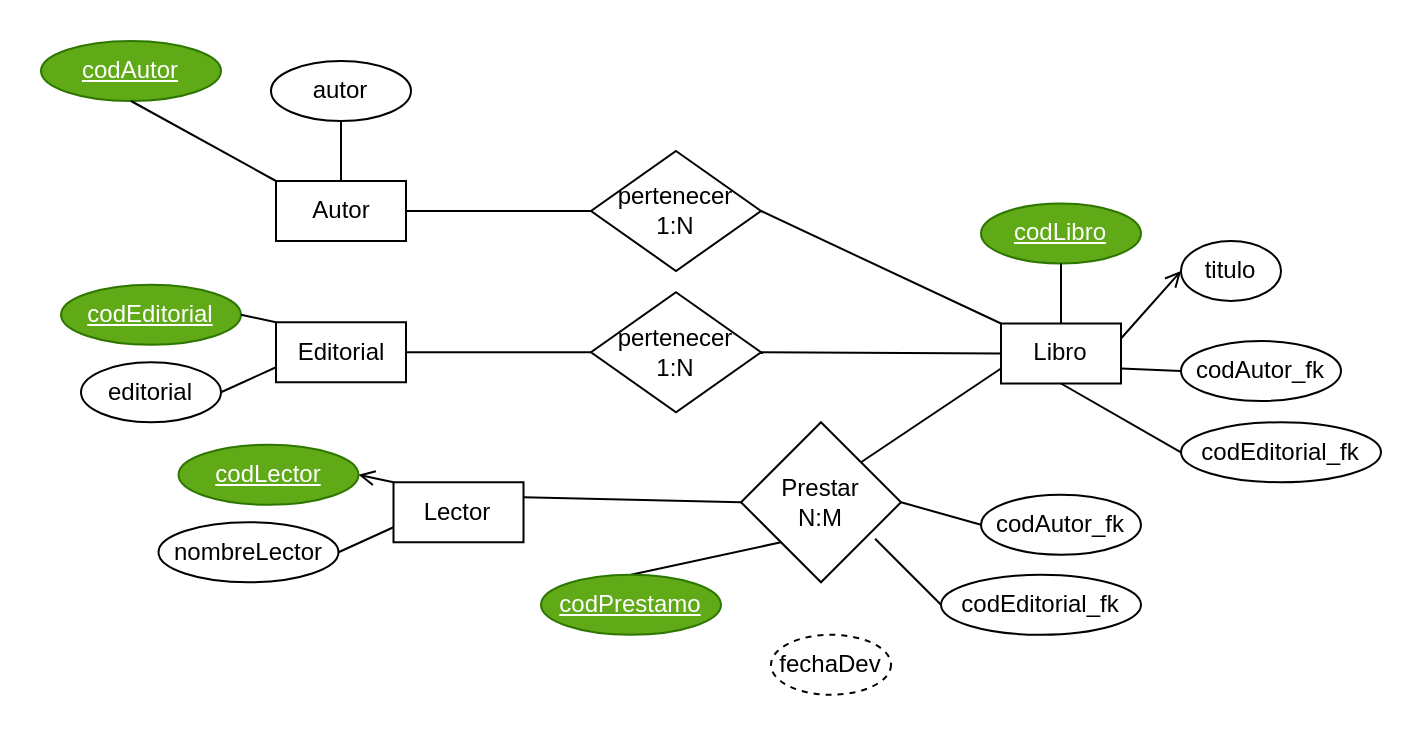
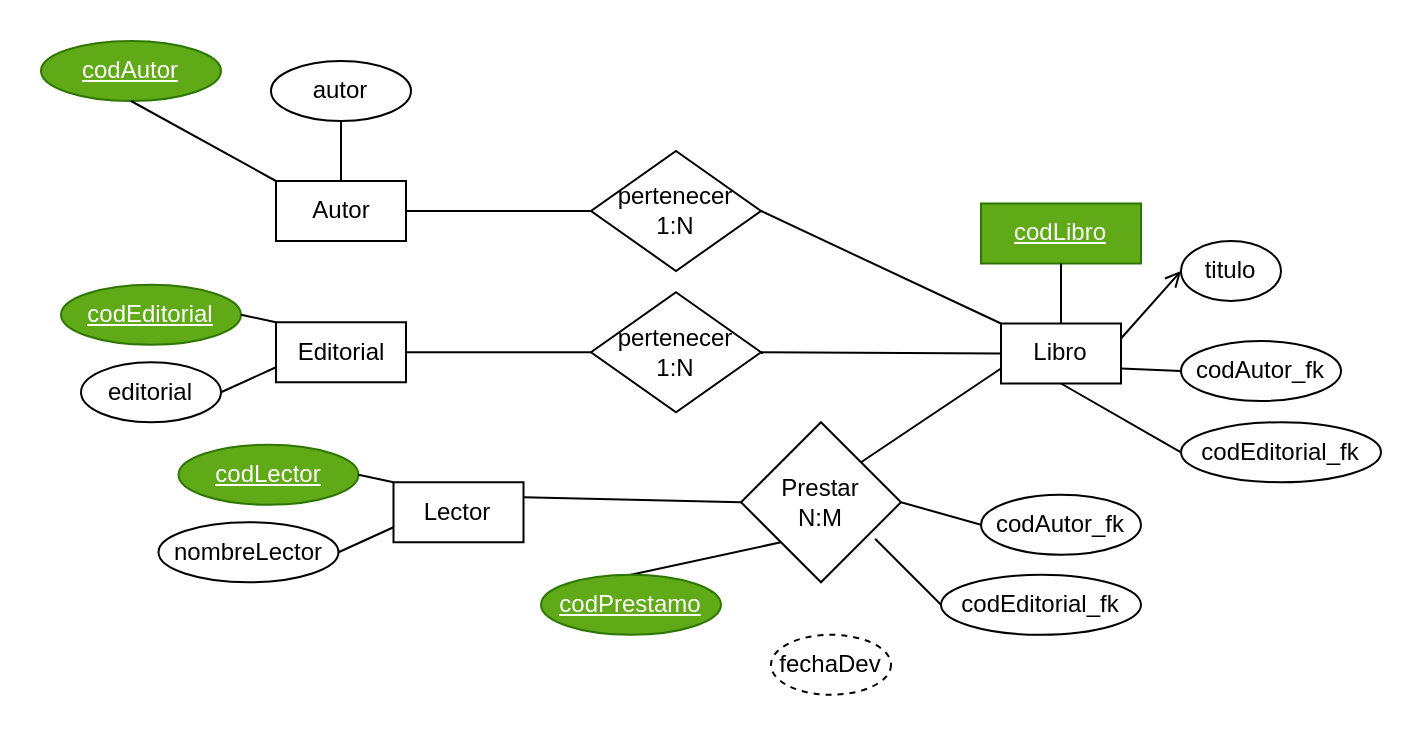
node "codLibro": shape ellipse -> rectangle
edge "Lector" -> "codLector": arrowhead open -> none
